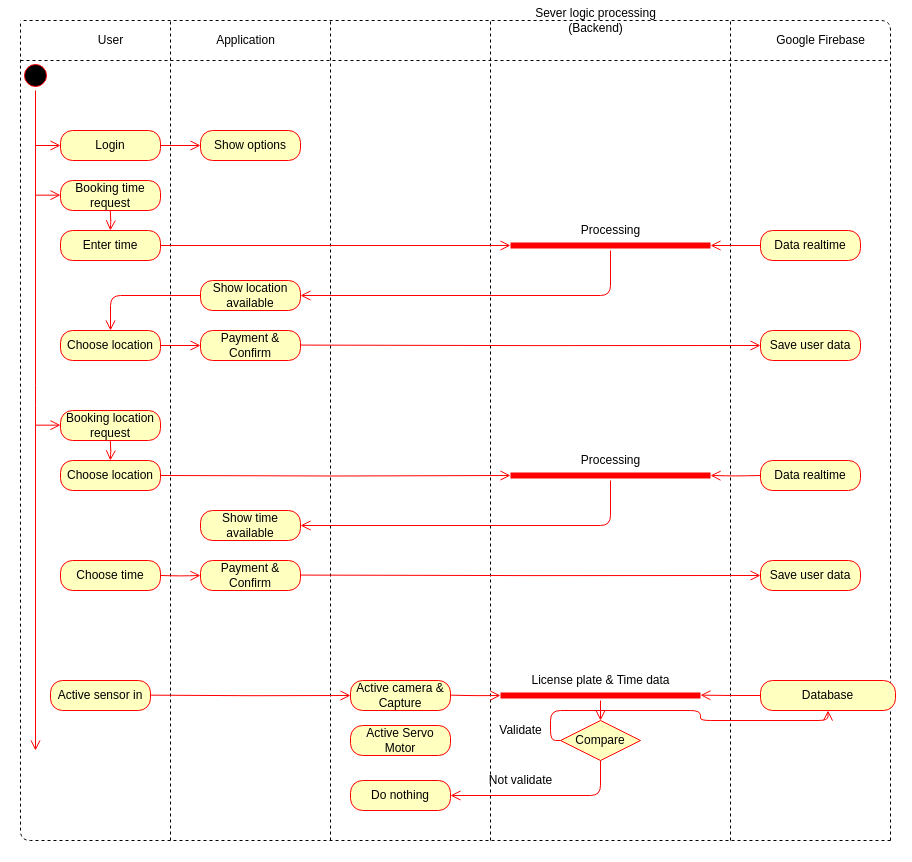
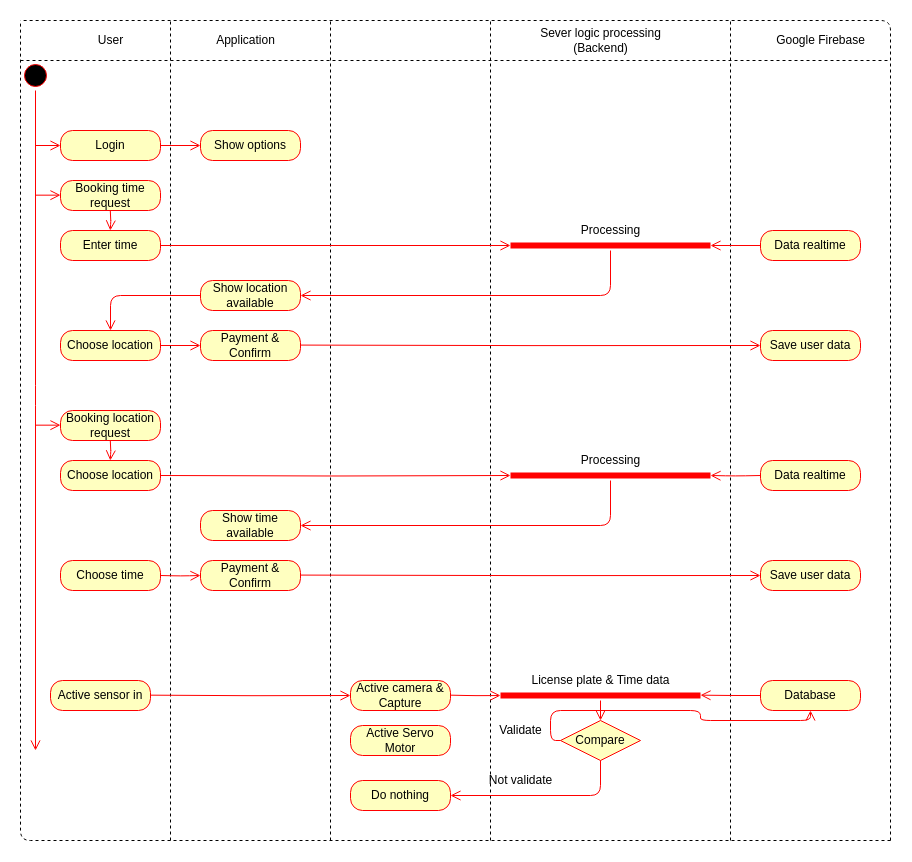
node "Sever logic processing (Backend)": moved (596, 21) -> (601, 41)
node "Database": size 135x30 -> 100x30
